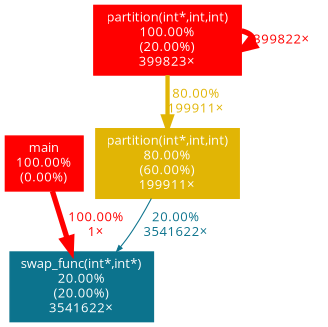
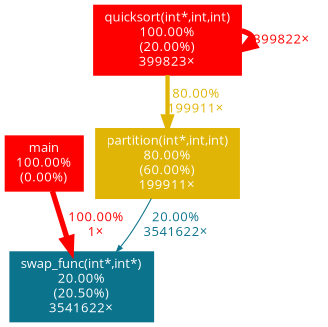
node "partition(int*,int,int) 100.00% (20.00%) 399823×": label "partition(int*,int,int) 100.00% (20.00%) 399823×" -> "quicksort(int*,int,int) 100.00% (20.00%) 399823×"
node "swap_func(int*,int*) 20.00% (20.00%) 3541622×": label "swap_func(int*,int*) 20.00% (20.00%) 3541622×" -> "swap_func(int*,int*) 20.00% (20.50%) 3541622×"
